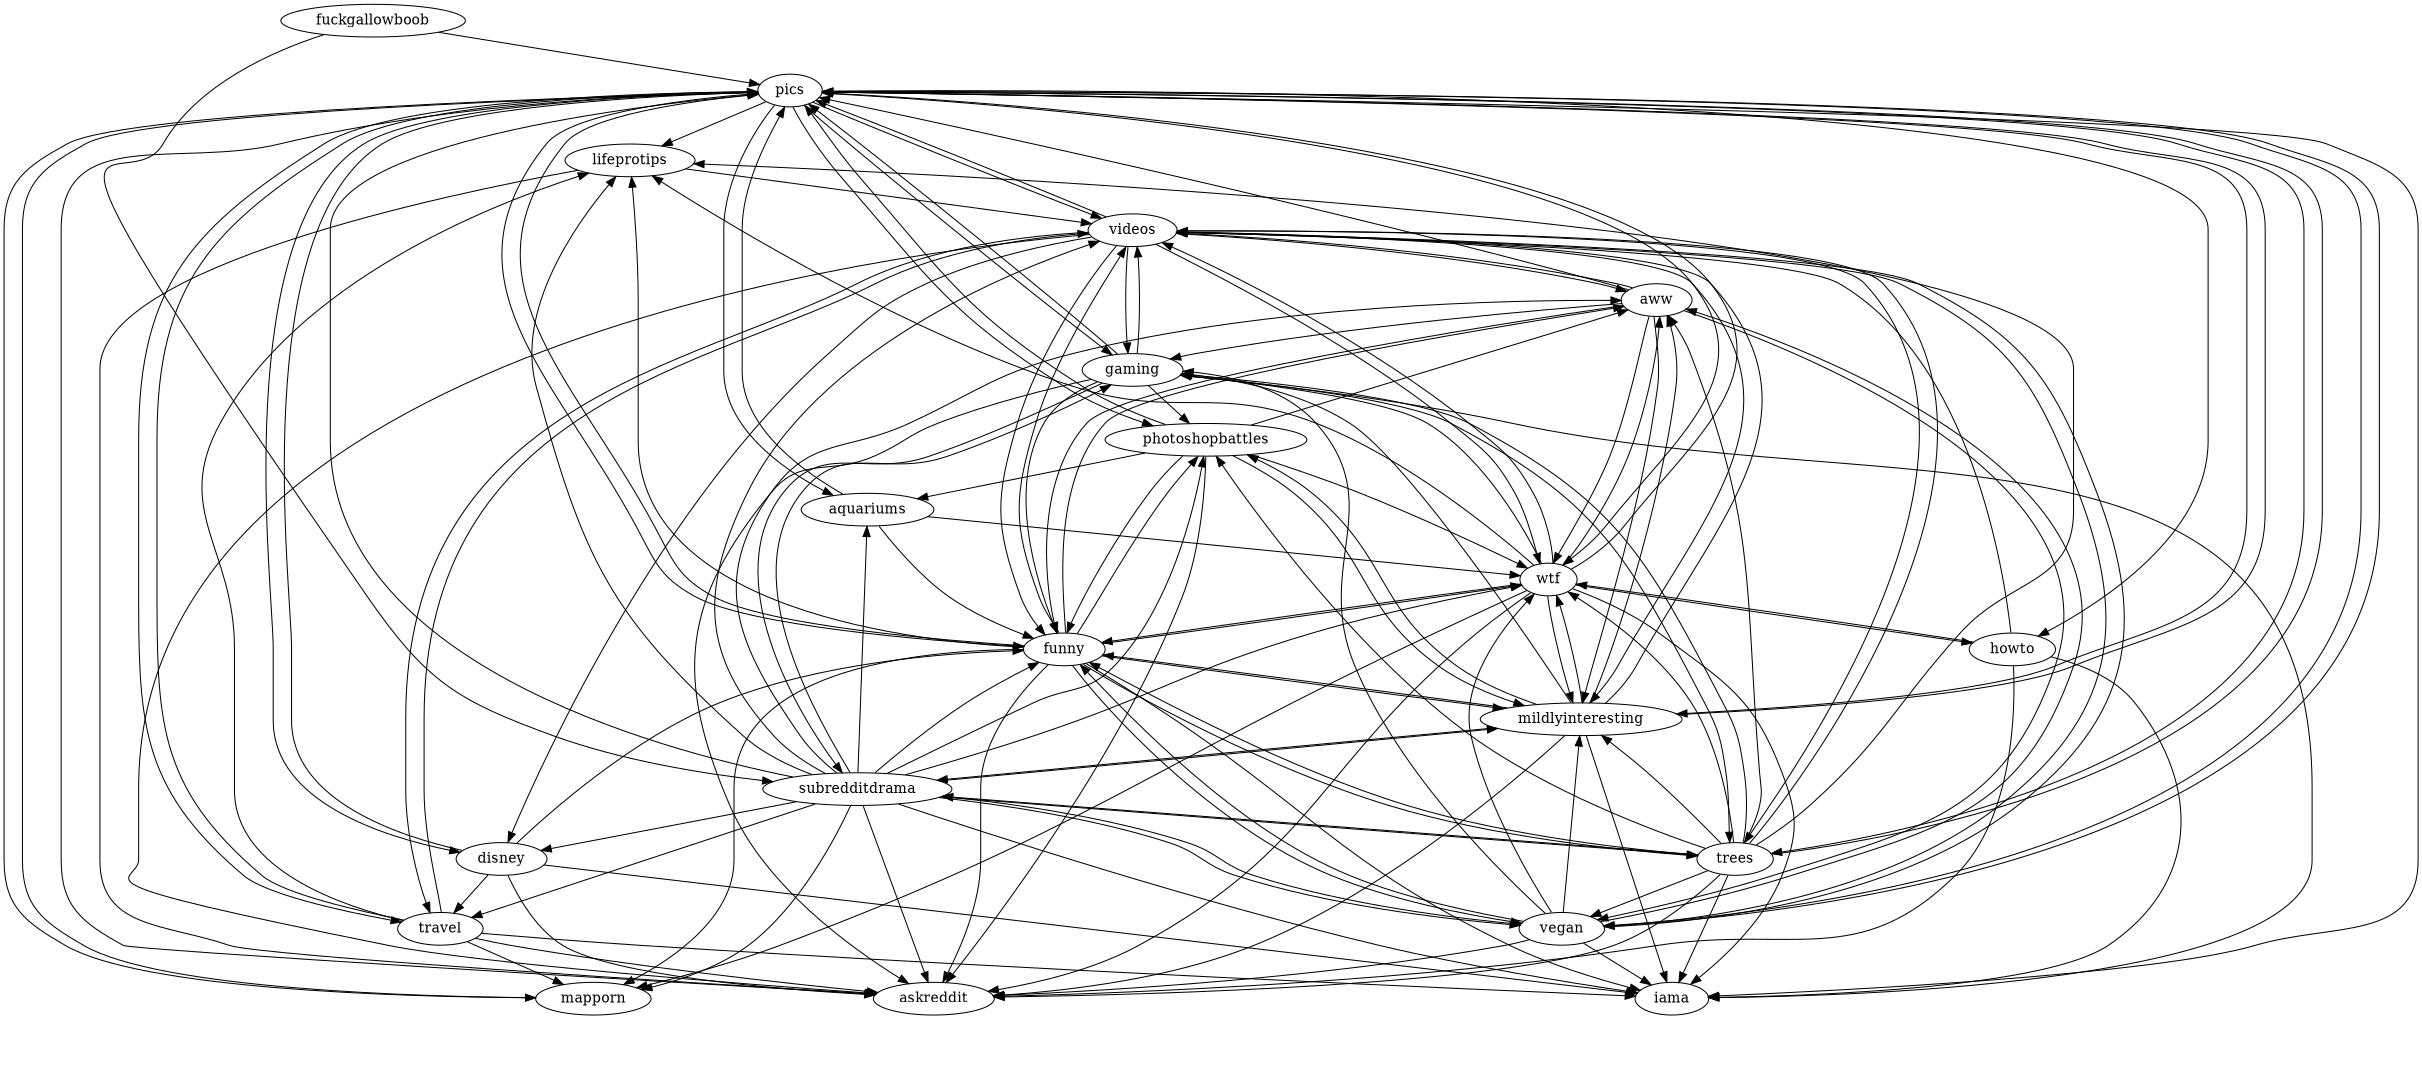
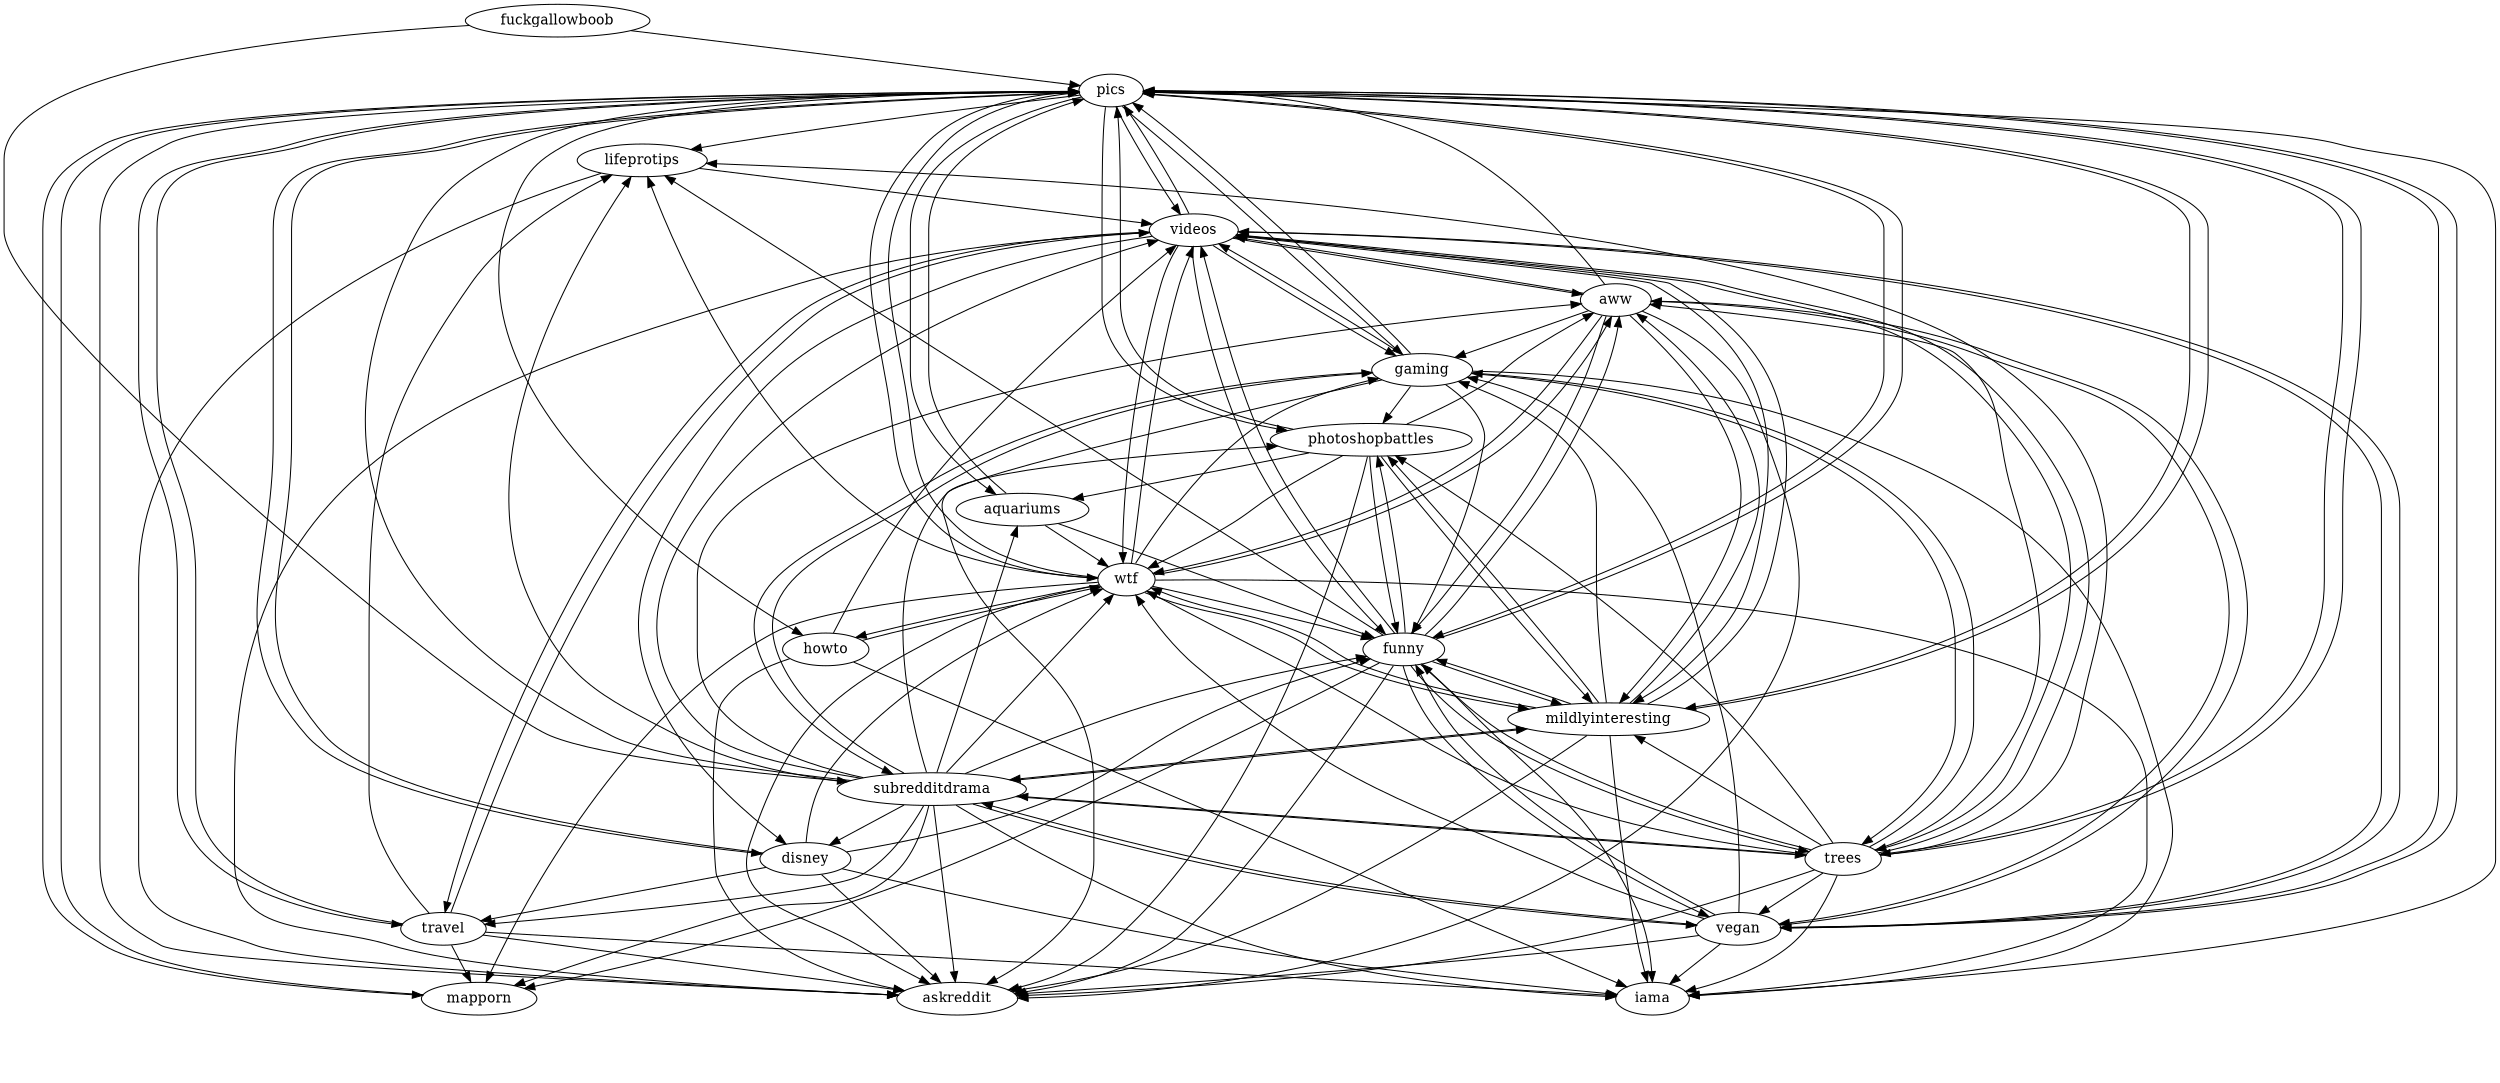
edge "funny" -> "wtf": now "disney" -> "wtf"
edge "aww" -> "askreddit": added
edge "vegan" -> "mildlyinteresting": removed
